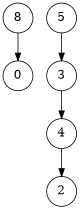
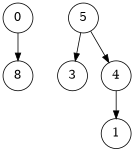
edge "8" -> "0": reversed
edge "3" -> "4": now "5" -> "4"
node "2": label "2" -> "1"
